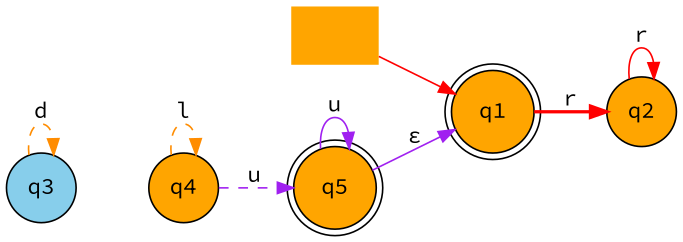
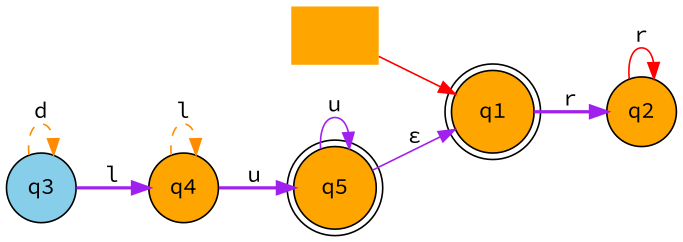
edge "q1" -> "q2": color red -> purple
edge "q3" -> "q4": added, label "l"
edge "q4" -> "q5": style dashed -> bold
